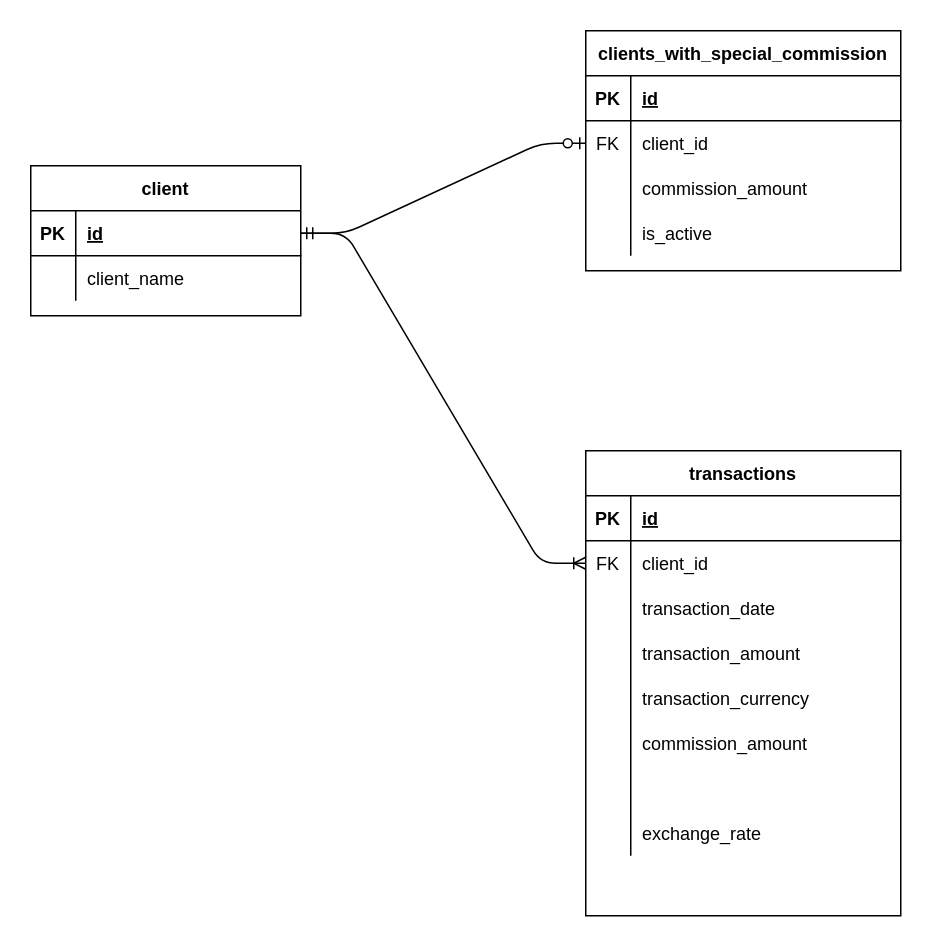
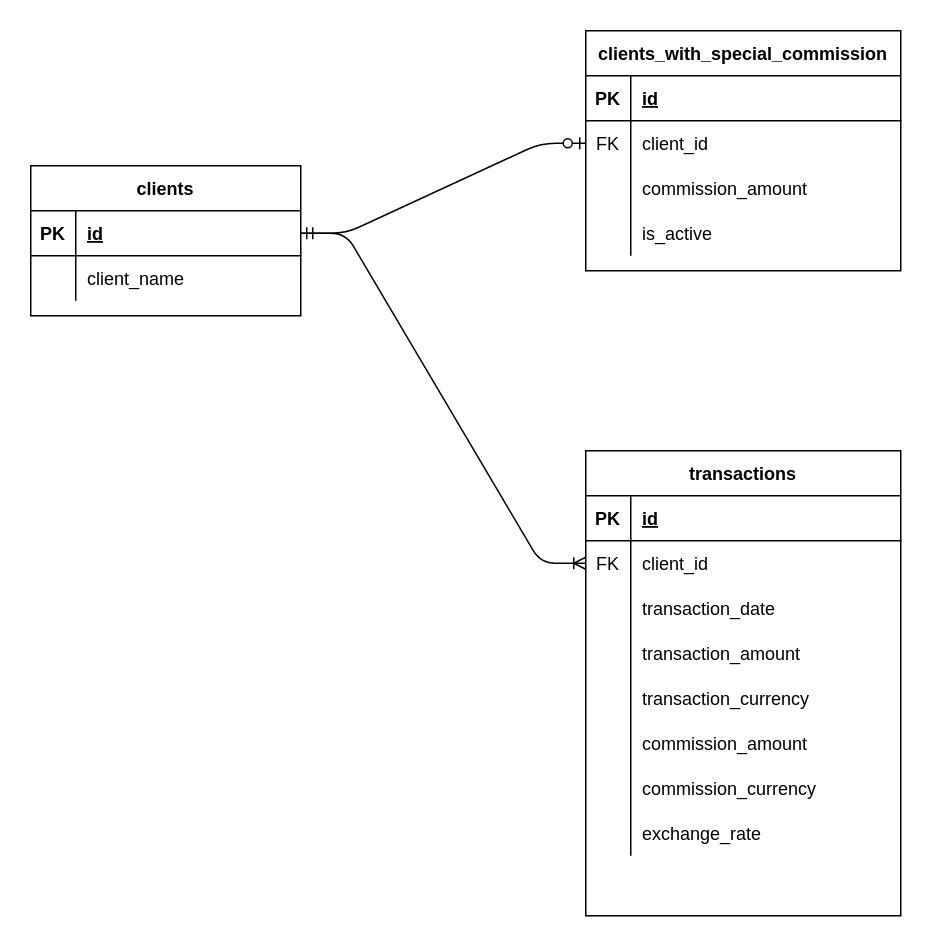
node "client": label "client" -> "clients"
node "commission_currency": added
